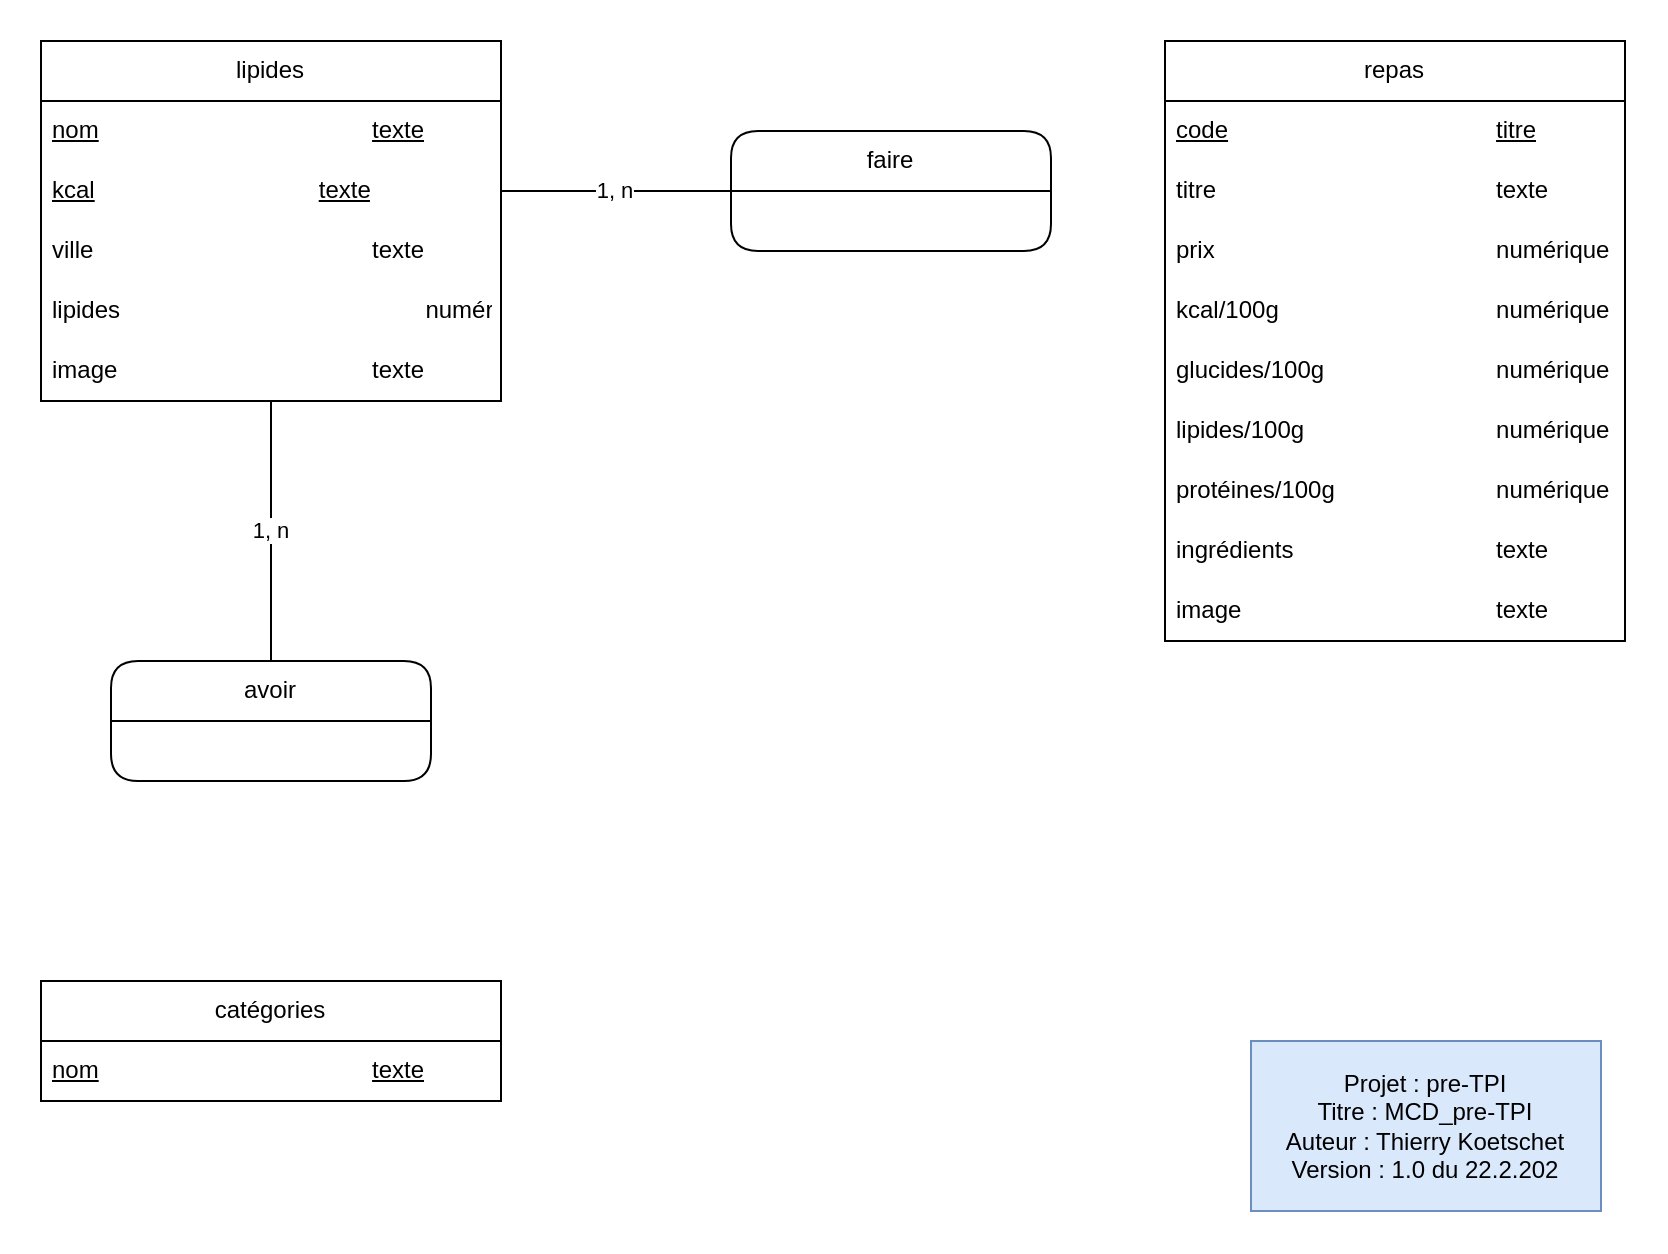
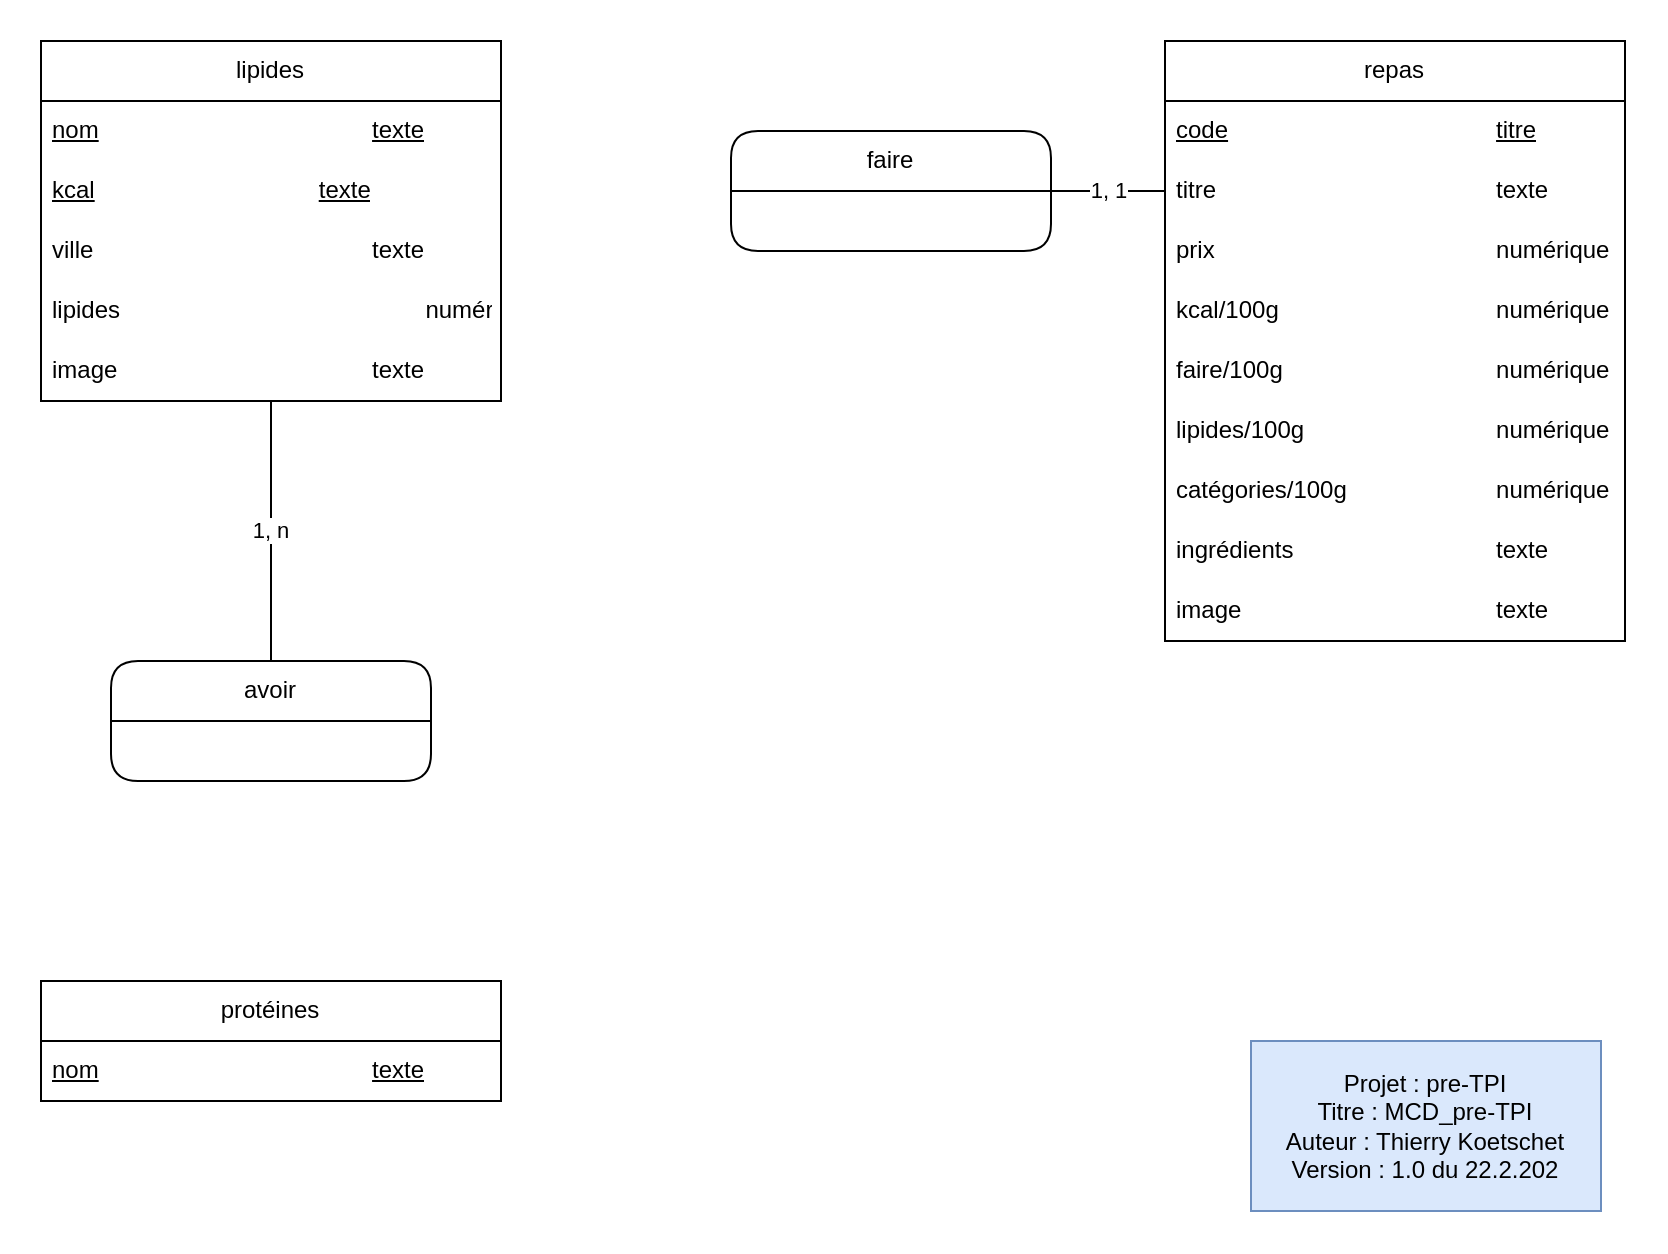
edge "kcal texte" -- "faire": removed, label "1, n"
edge "faire" -- "titre texte": added, label "1, 1"
node "glucides/100g numérique": label "glucides/100g numérique" -> "faire/100g numérique"
node "protéines/100g numérique": label "protéines/100g numérique" -> "catégories/100g numérique"
node "catégories": label "catégories" -> "protéines"
